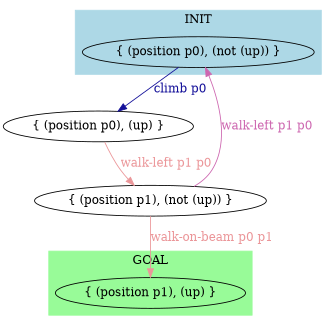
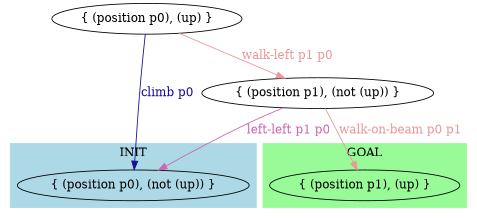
edge "{ (position p0), (not (up)) }" -> "{ (position p0), (up) }": reversed
edge "{ (position p1), (not (up)) }" -> "{ (position p0), (not (up)) }": label "walk-left p1 p0" -> "left-left p1 p0"
